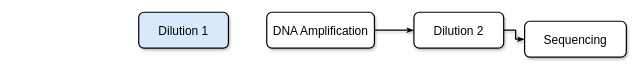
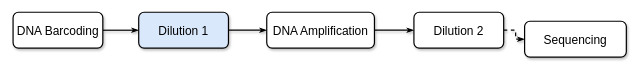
node "DNA Barcoding": added
edge "DNA Barcoding" -> "Dilution 1": added
edge "Dilution 1" -> "DNA Amplification": added
edge "Dilution 2" -> "Sequencing": style solid -> dashed
